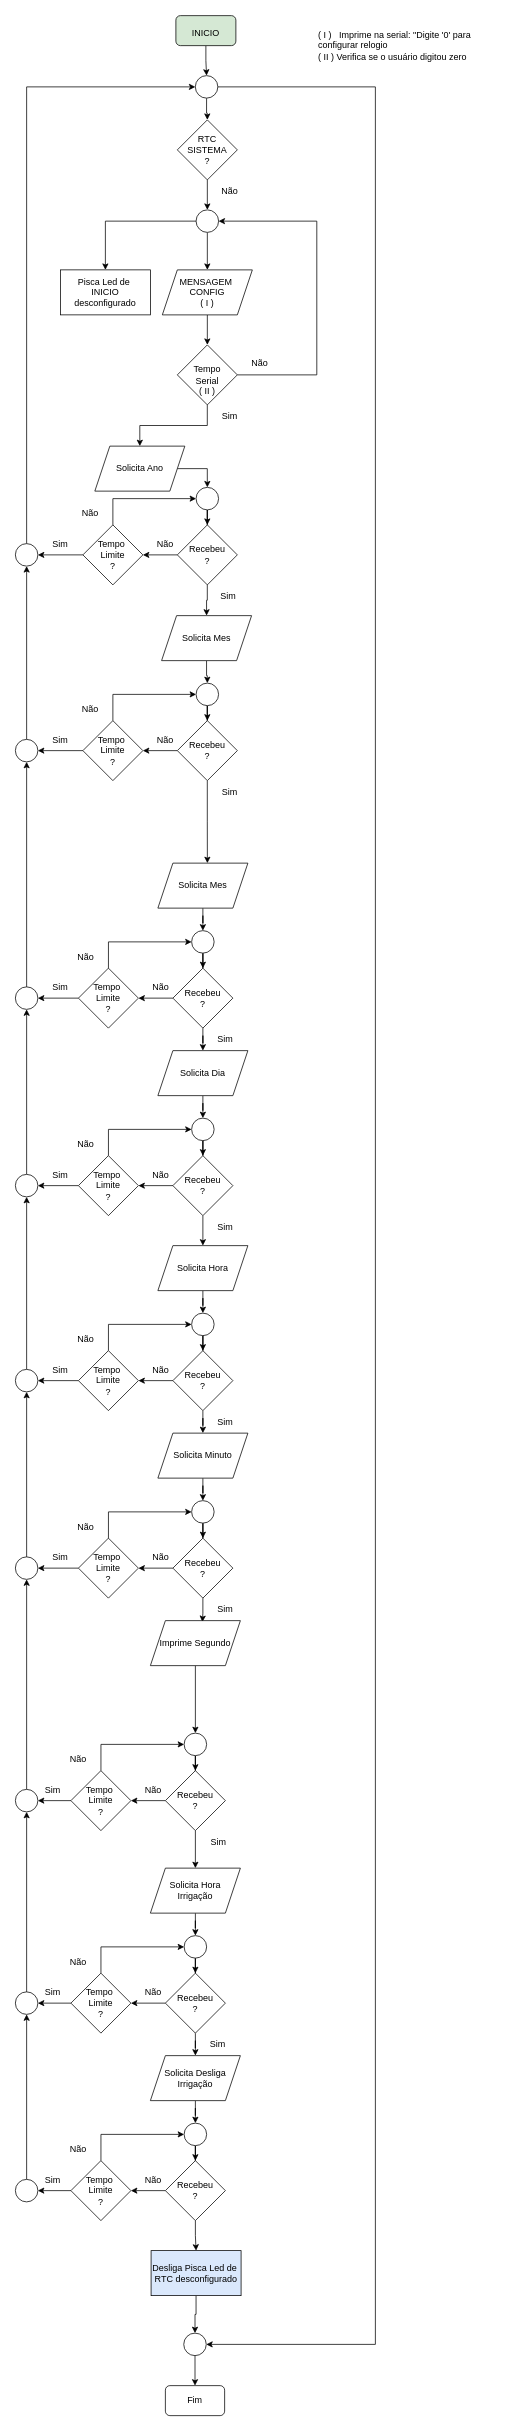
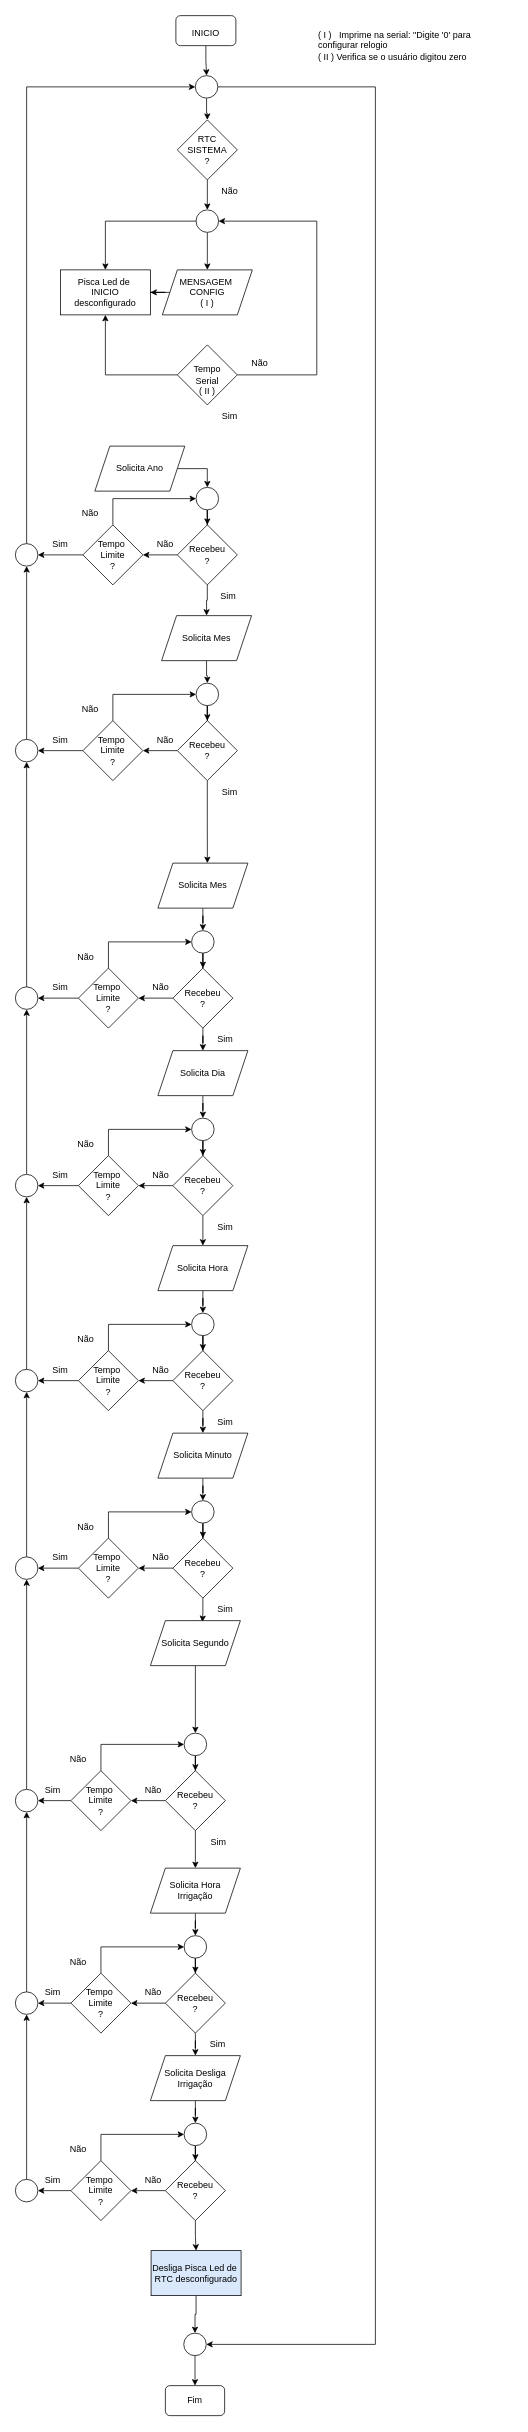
node "INICIO": fillcolor #d5e8d4 -> #ffffff
edge "MENSAGEM CONFIG ( I )" -> "Tempo Serial ( II )": now "MENSAGEM CONFIG ( I )" -> "Pisca Led de INICIO desconfigurado"
edge "Tempo Serial ( II )" -> "Solicita Ano": now "Tempo Serial ( II )" -> "Pisca Led de INICIO desconfigurado"
node "Imprime Segundo": label "Imprime Segundo" -> "Solicita Segundo"
